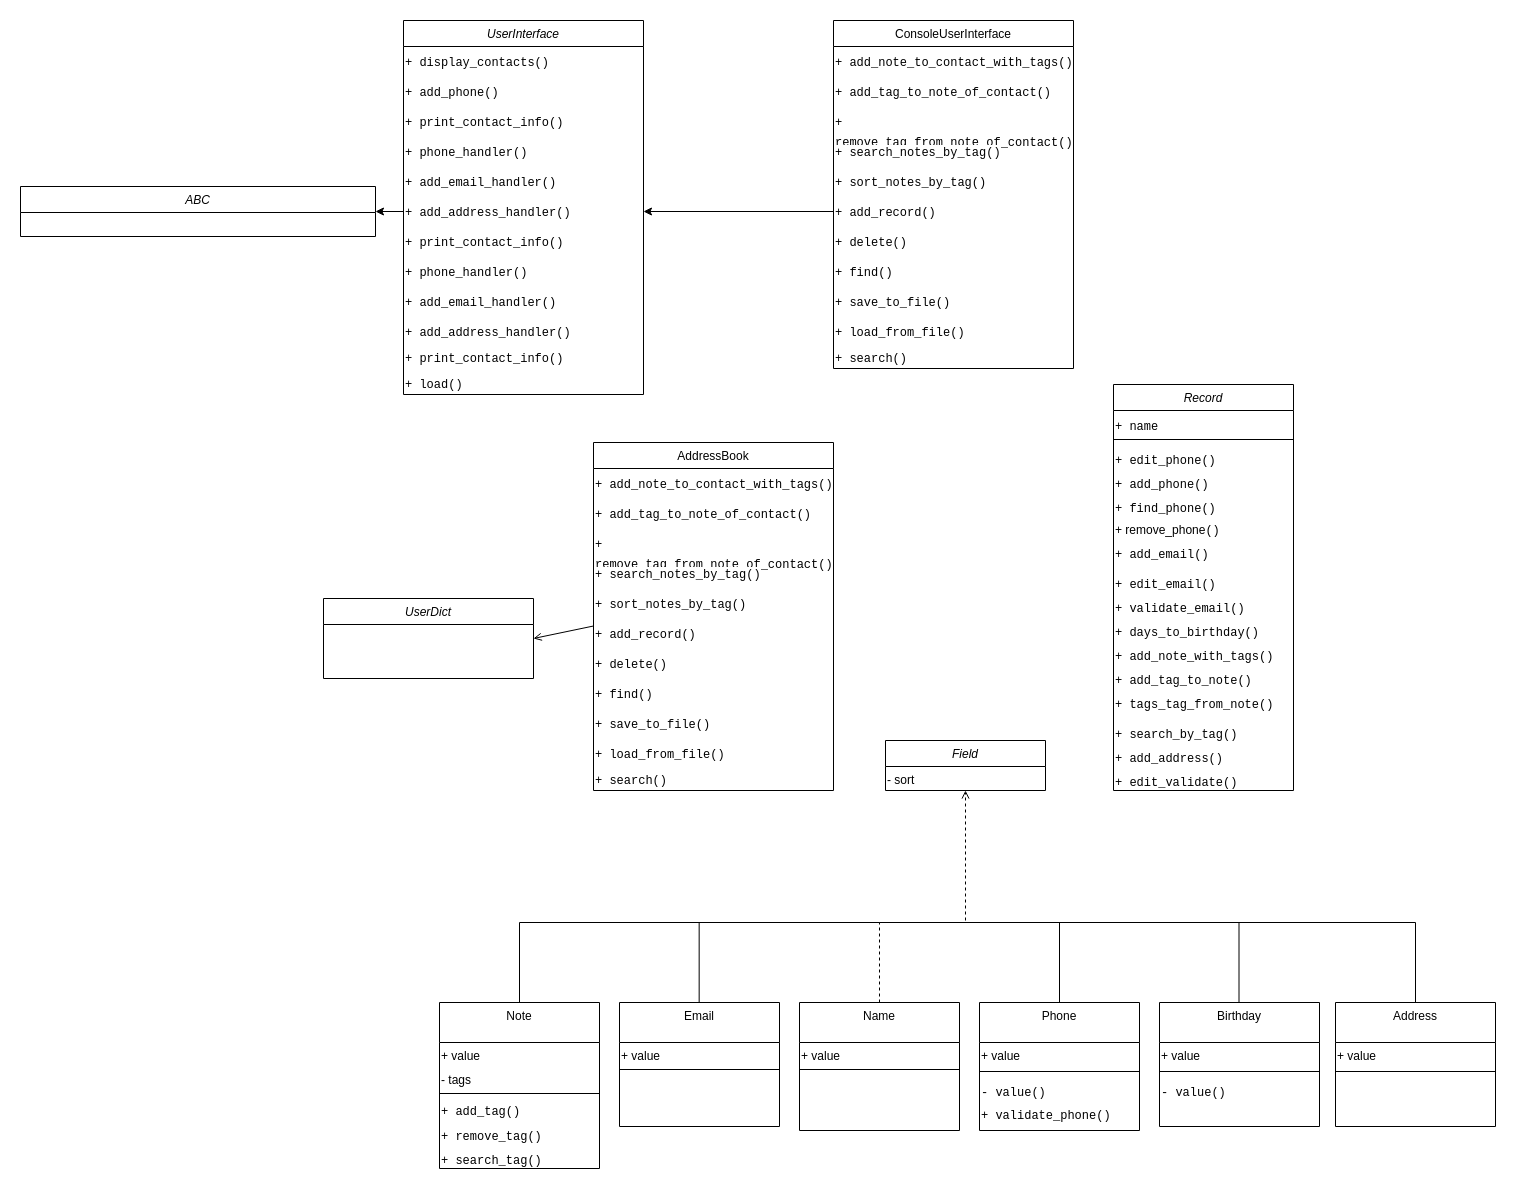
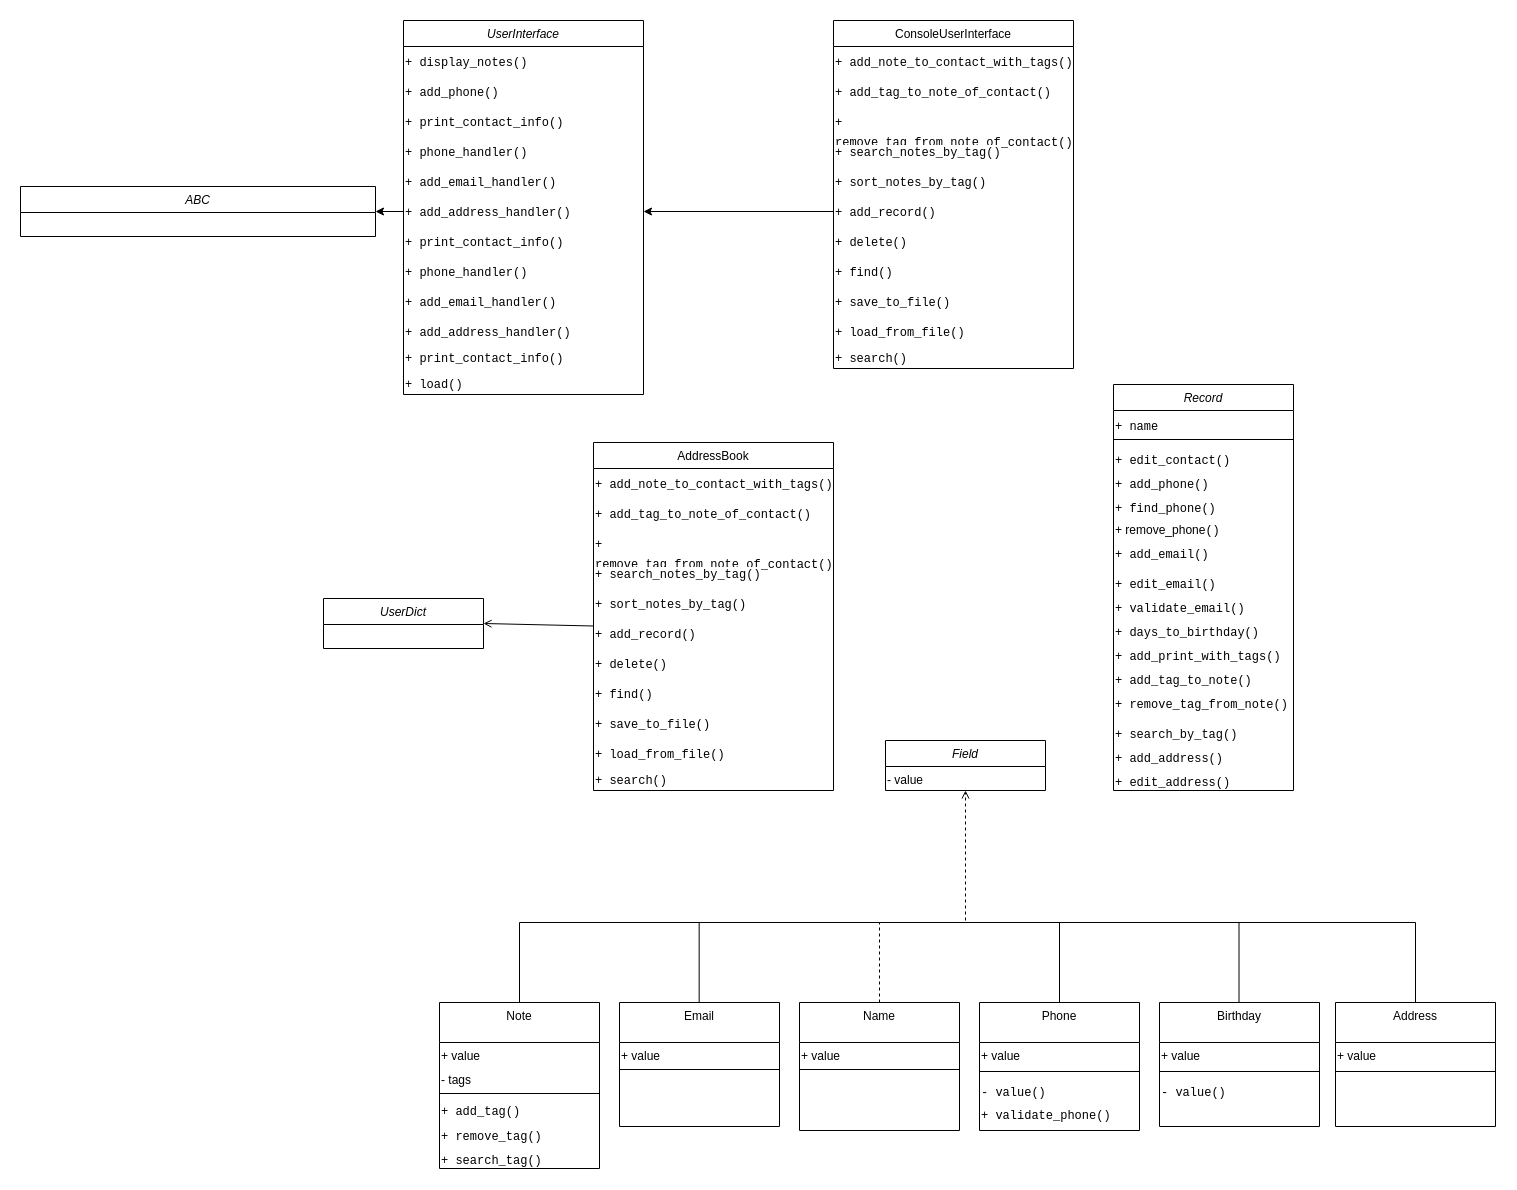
node "+ display_contacts()": label "+ display_contacts()" -> "+ display_notes()"
node "+ edit_phone()": label "+ edit_phone()" -> "+ edit_contact()"
node "UserDict": size 210x80 -> 160x50
node "+ add_note_with_tags()": label "+ add_note_with_tags()" -> "+ add_print_with_tags()"
node "+ tags_tag_from_note()": label "+ tags_tag_from_note()" -> "+ remove_tag_from_note()"
node "- sort": label "- sort" -> "- value"
node "+ edit_validate()": label "+ edit_validate()" -> "+ edit_address()"
